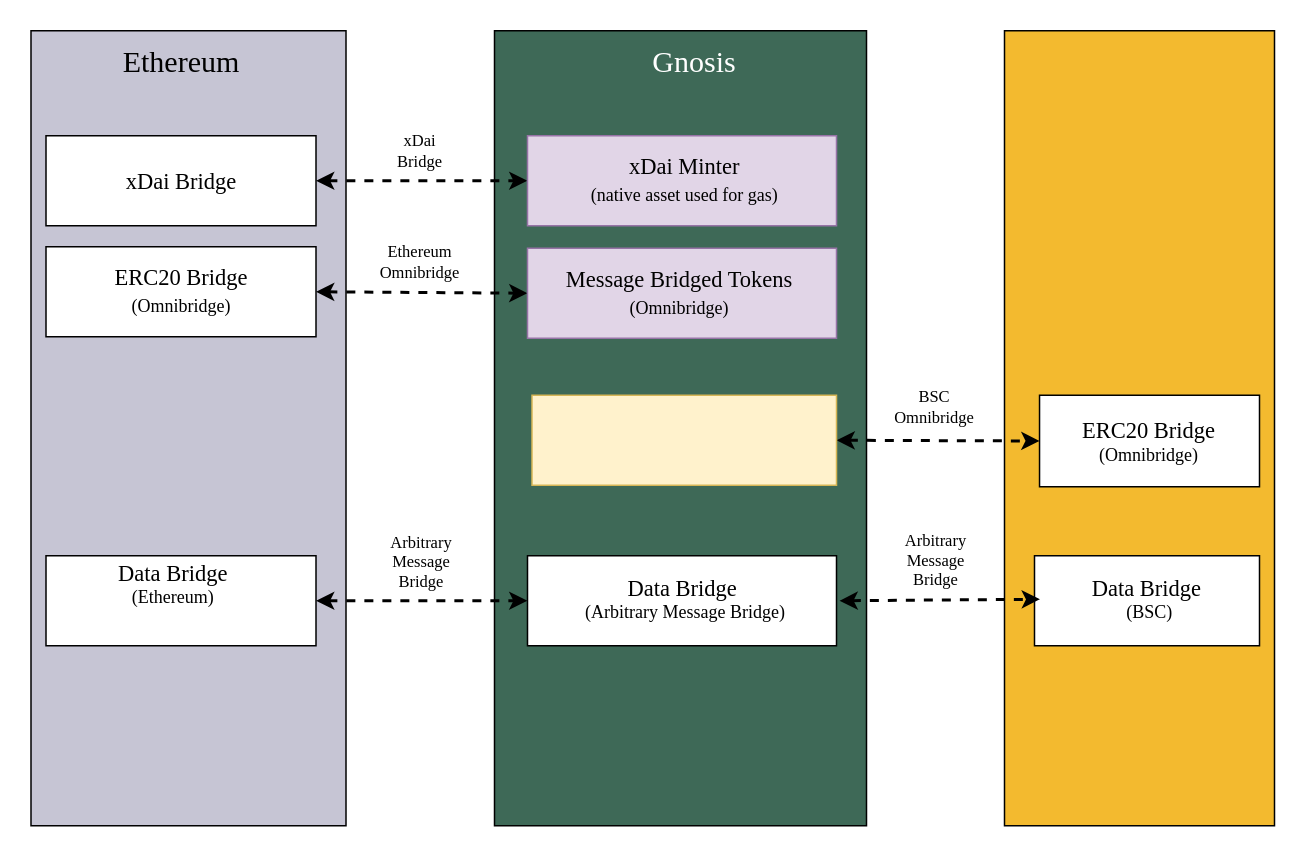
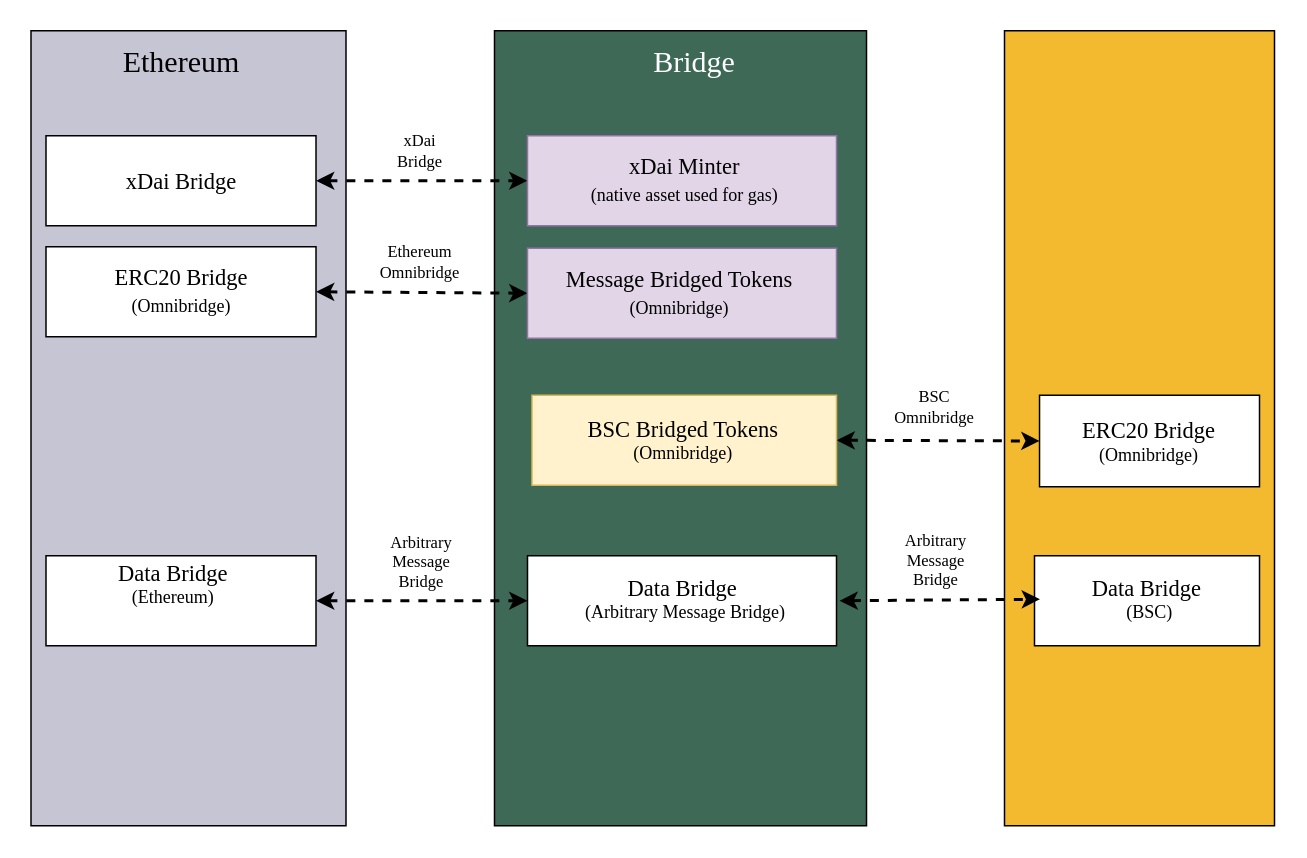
node "Gnosis": label "Gnosis" -> "Bridge"
node "BSC Bridged Tokens (Omnibridge)": added
